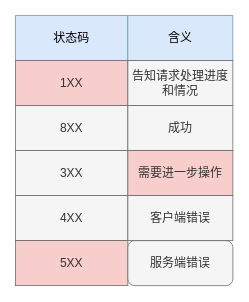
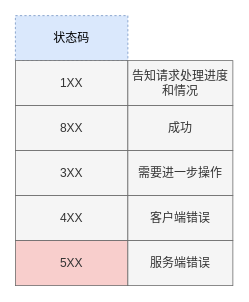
node "状态码": style solid -> dashed
node "含义": removed
node "1XX": fillcolor #f8cecc -> #f5f5f5
node "需要进一步操作": fillcolor #f8cecc -> #f5f5f5
node "服务端错误": shape rounded rectangle -> rectangle
